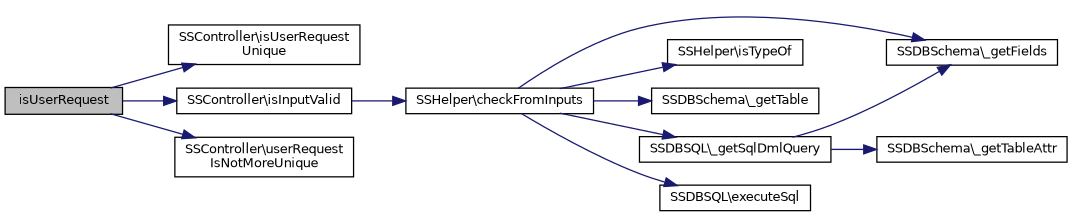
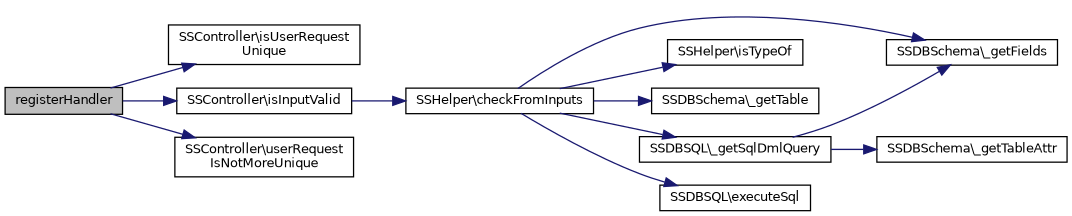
node "isUserRequest": label "isUserRequest" -> "registerHandler"
